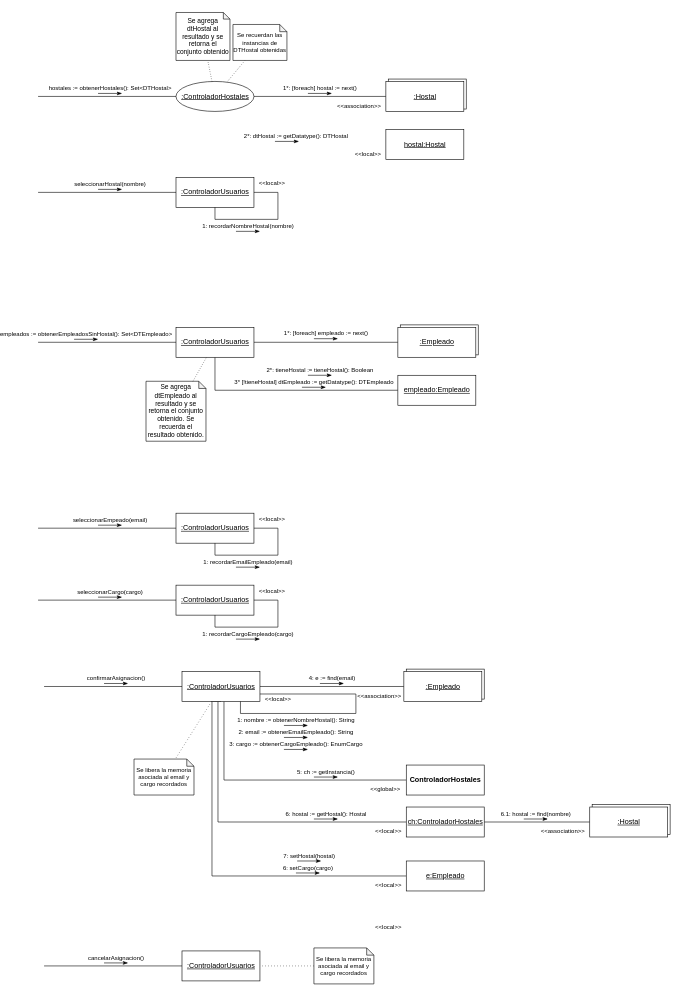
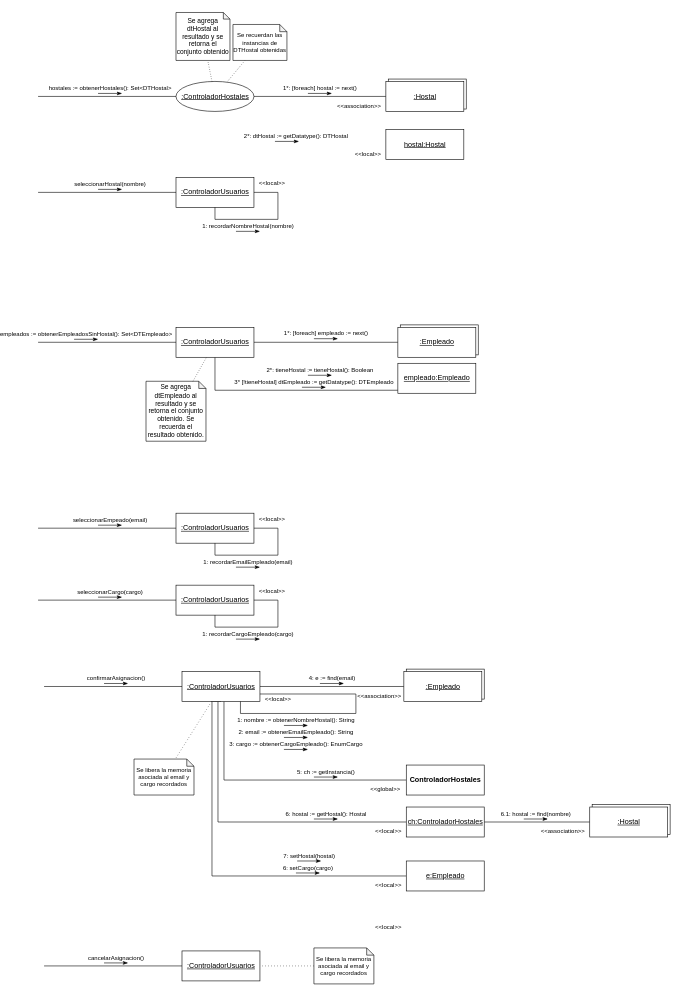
node "empleado:Empleado": moved (437, 390) -> (437, 378)
